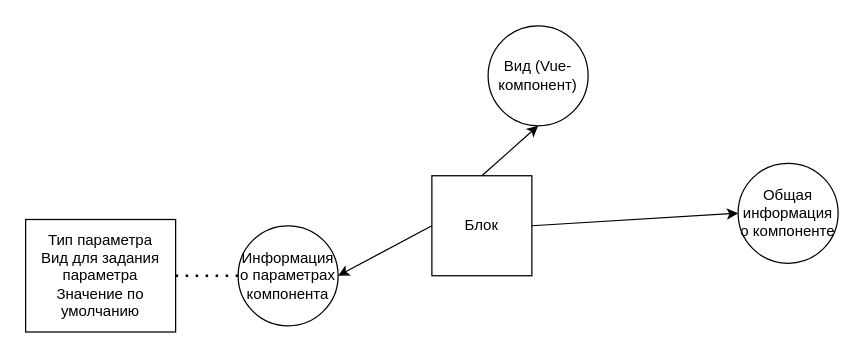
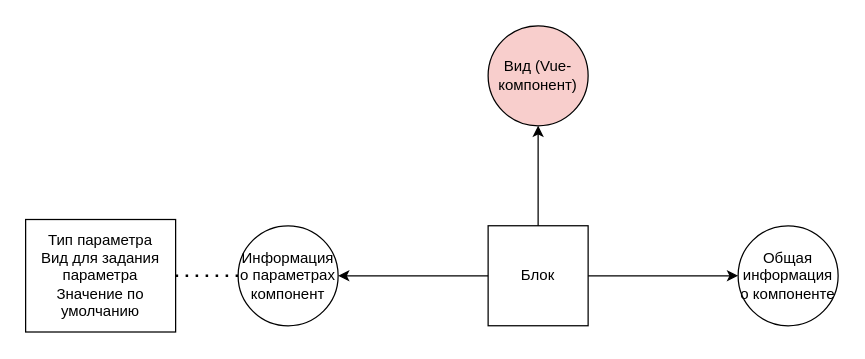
node "Вид (Vue-компонент)": fillcolor #ffffff -> #f8cecc
node "Общая информация о компоненте": moved (788, 213) -> (788, 276)
node "Блок": moved (482, 226) -> (538, 276)
node "Информация о параметрах компонента": label "Информация о параметрах компонента" -> "Информация о параметрах компонент"
